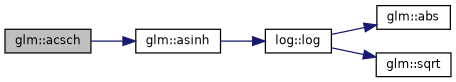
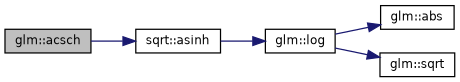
node "glm::asinh": label "glm::asinh" -> "sqrt::asinh"
node "log::log": label "log::log" -> "glm::log"
